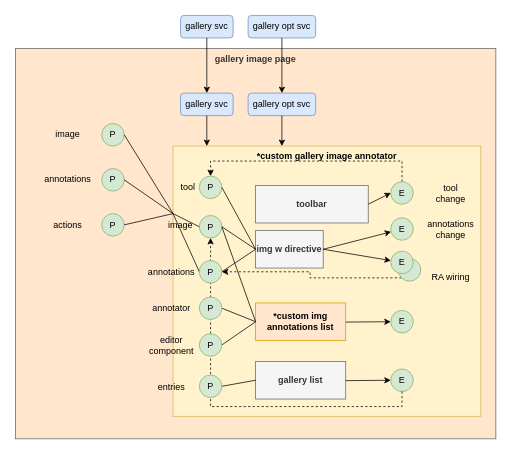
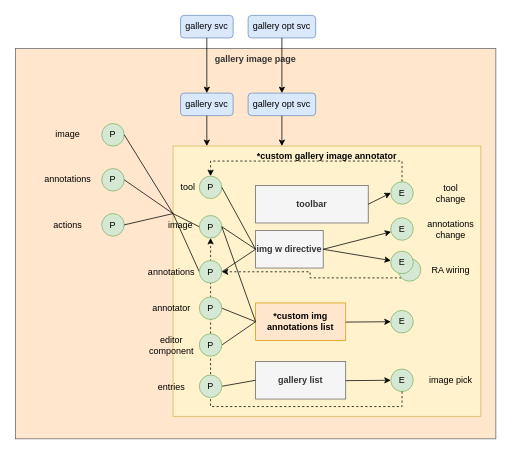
node "RA wiring": moved (450, 277) -> (450, 270)
node "image pick": added
